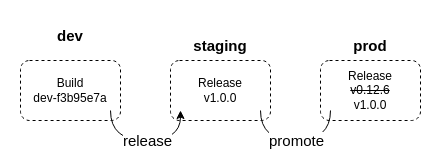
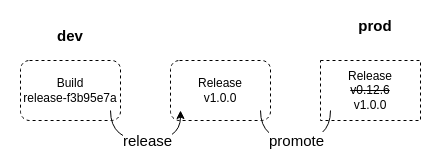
node "staging": removed
node "prod": moved (371, 46) -> (376, 26)
node "Build dev-f3b95e7a": label "Build dev-f3b95e7a" -> "Build release-f3b95e7a"
node "Release v0.12.6 v1.0.0": shape rounded rectangle -> rectangle
